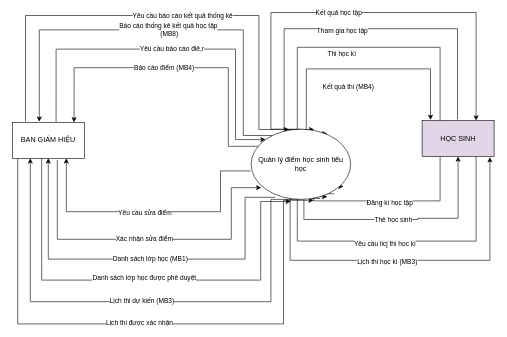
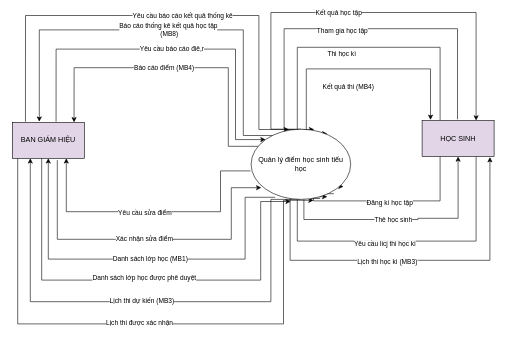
node "BAN GIÁM HIỆU": fillcolor #ffffff -> #e1d5e7
